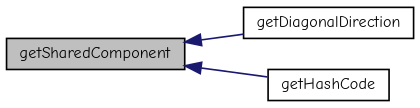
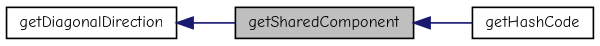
edge "getDiagonalDirection" -> "getSharedComponent": reversed
